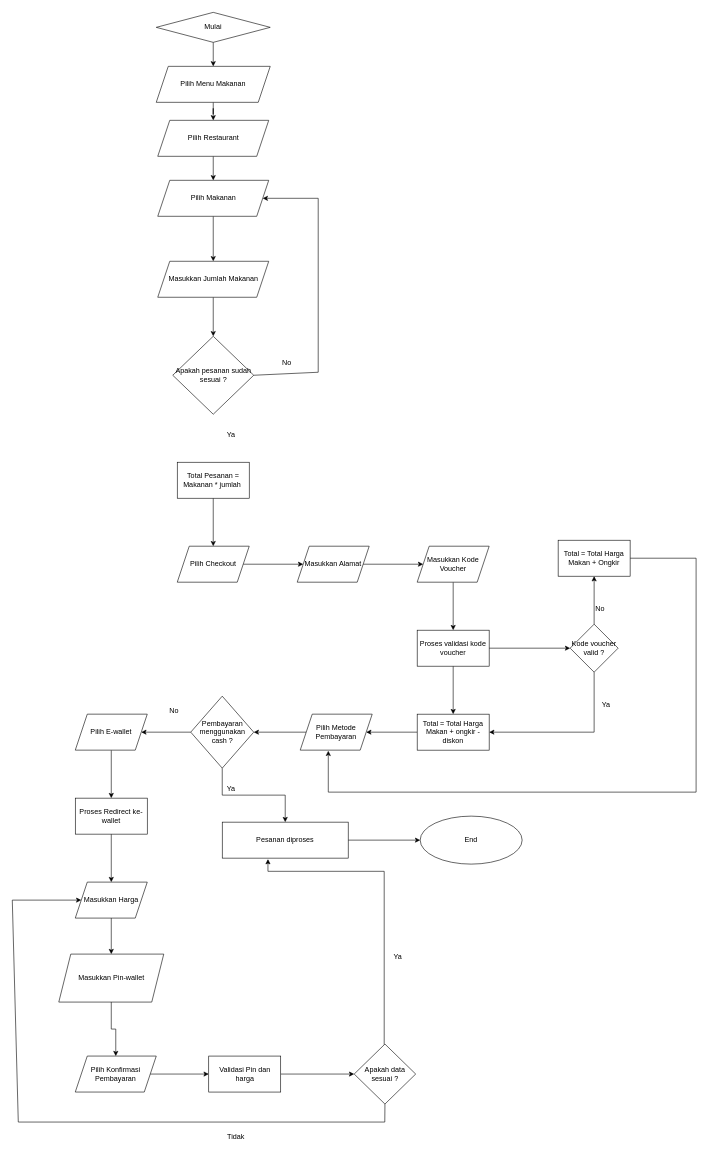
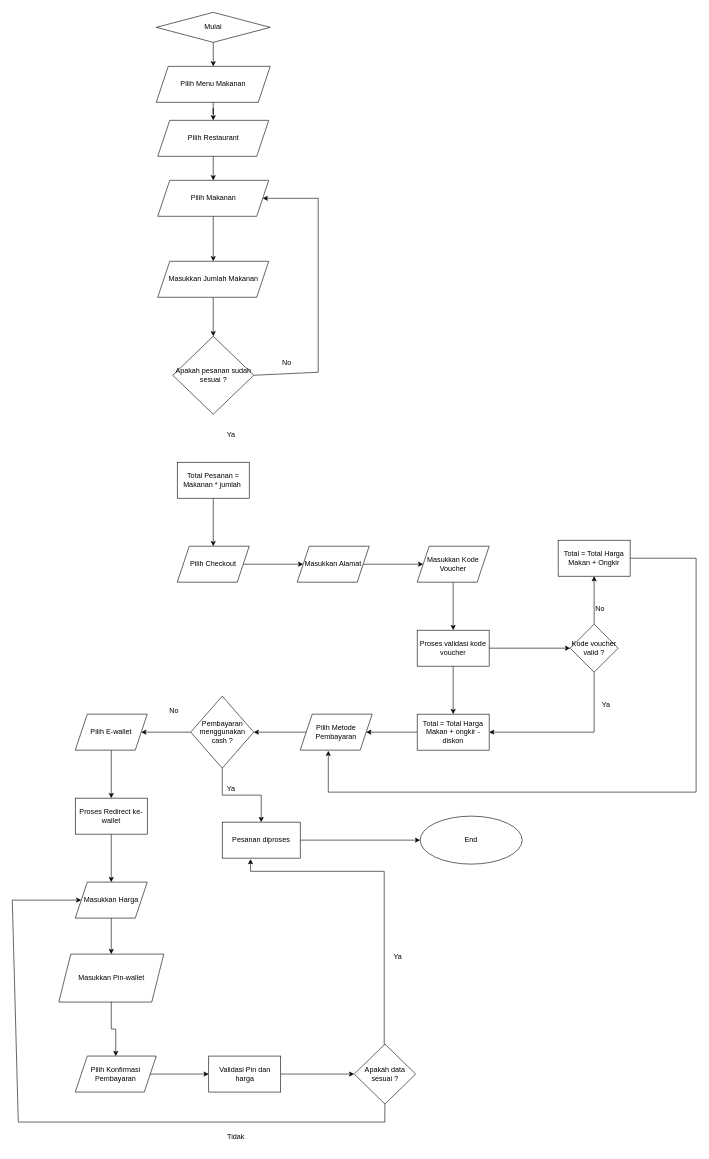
node "Pesanan diproses": size 126x36 -> 78x36
